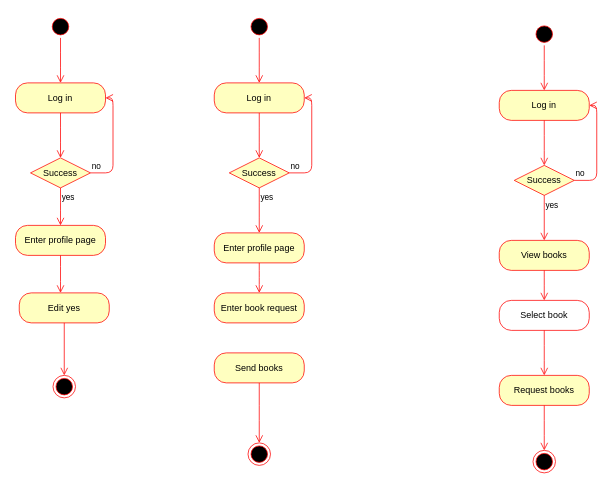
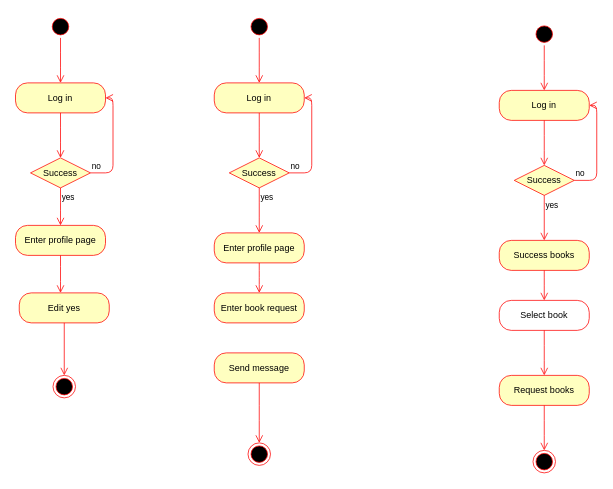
node "View books": label "View books" -> "Success books"
node "Send books": label "Send books" -> "Send message"
